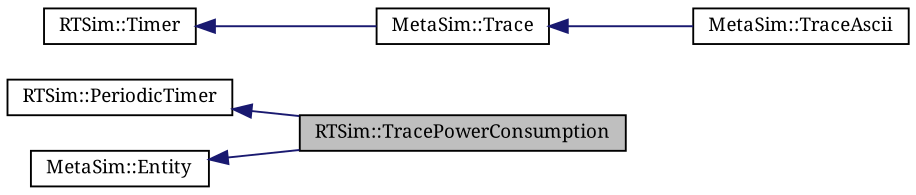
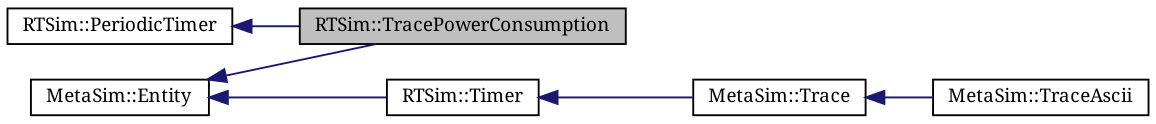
edge "RTSim::Timer" -> "MetaSim::Entity": added
